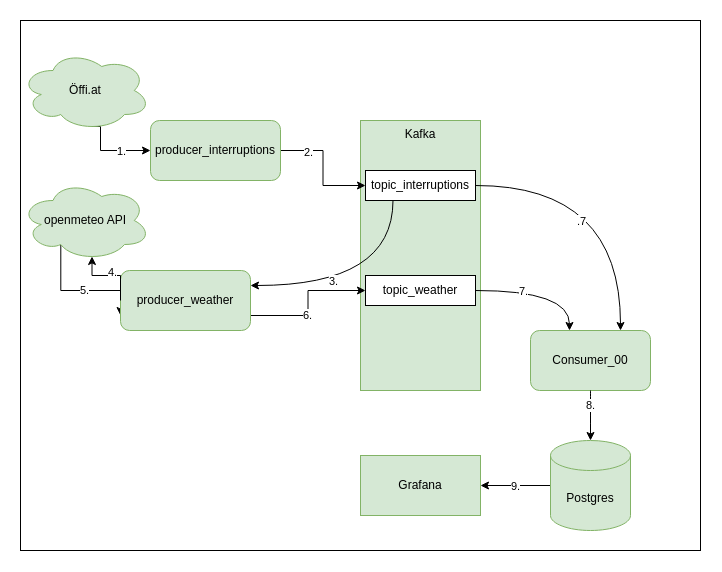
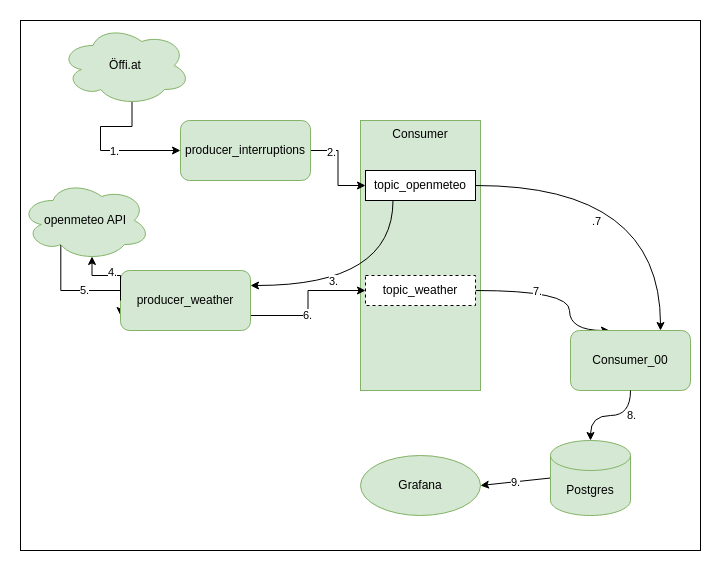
node "Öffi.at": moved (86, 91) -> (126, 66)
node "Kafka": label "Kafka" -> "Consumer"
node "producer_interruptions": moved (216, 151) -> (246, 151)
node "topic_interruptions": label "topic_interruptions" -> "topic_openmeteo"
node "topic_weather": style solid -> dashed
node "Consumer_00": moved (591, 361) -> (631, 361)
node "Grafana": shape rectangle -> ellipse
node "Postgres": size 80x90 -> 80x75
